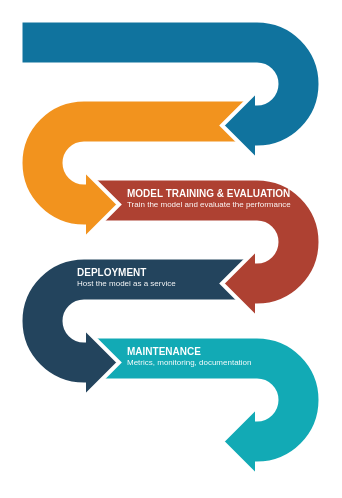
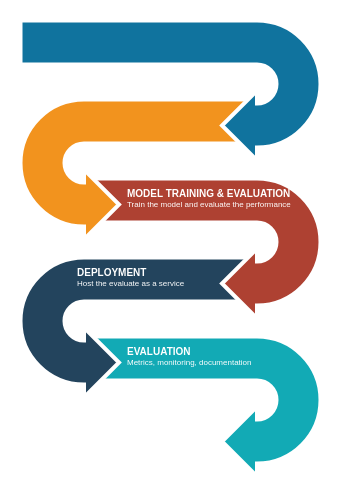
node "DEPLOYMENT Host the model as a service": label "DEPLOYMENT Host the model as a service" -> "DEPLOYMENT Host the evaluate as a service"
node "MAINTENANCEMetrics, monitoring, documentation": label "MAINTENANCEMetrics, monitoring, documentation" -> "EVALUATIONMetrics, monitoring, documentation"
